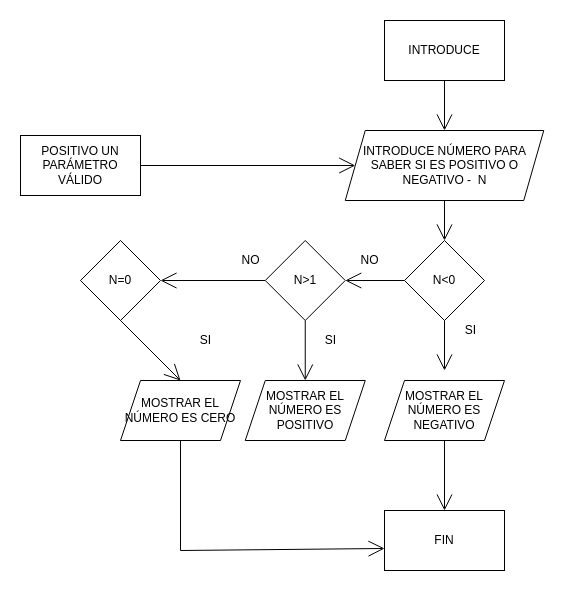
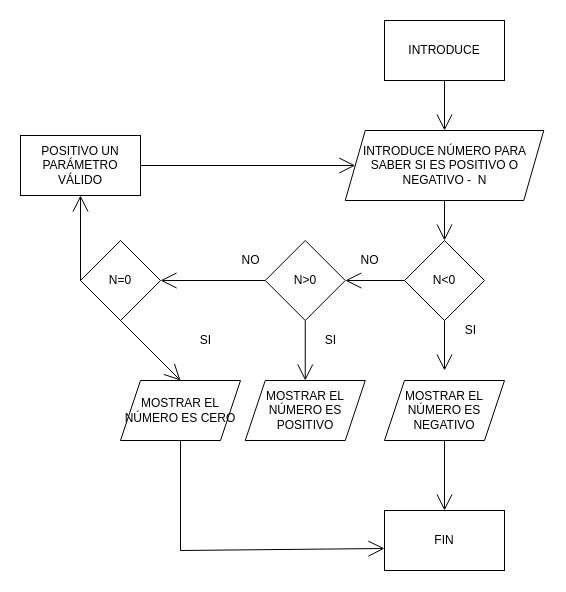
edge "N=0" -> "POSITIVO UN PARÁMETRO VÁLIDO": added
node "N>1": label "N>1" -> "N>0"
